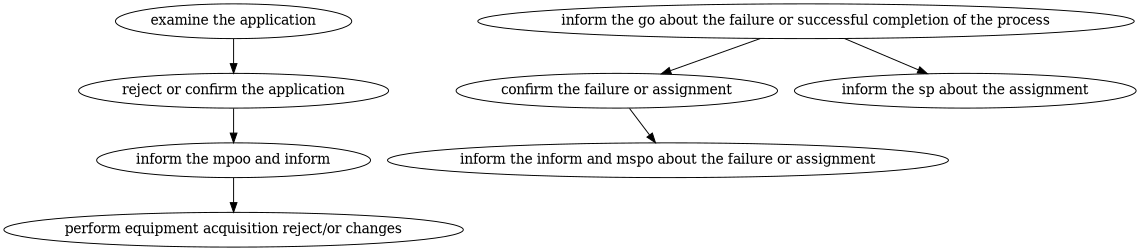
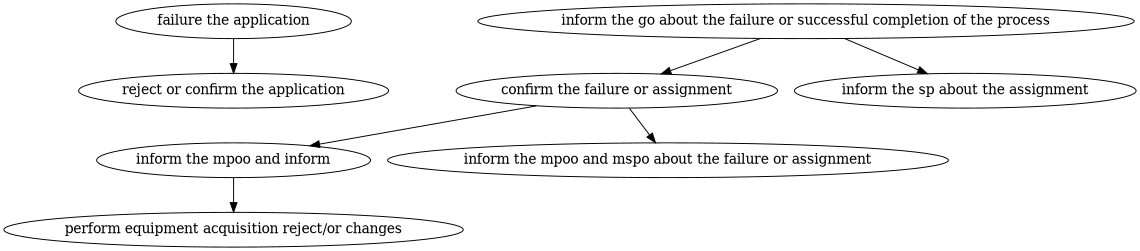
node "examine the application": label "examine the application" -> "failure the application"
edge "reject or confirm the application" -> "inform the mpoo and inform": now "confirm the failure or assignment" -> "inform the mpoo and inform"
node "inform the inform and mspo about the failure or assignment": label "inform the inform and mspo about the failure or assignment" -> "inform the mpoo and mspo about the failure or assignment"
